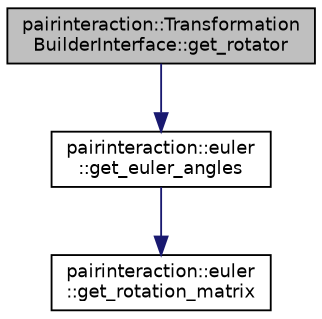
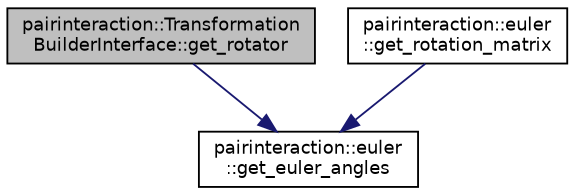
edge "pairinteraction::euler ::get_euler_angles" -> "pairinteraction::euler ::get_rotation_matrix": reversed
